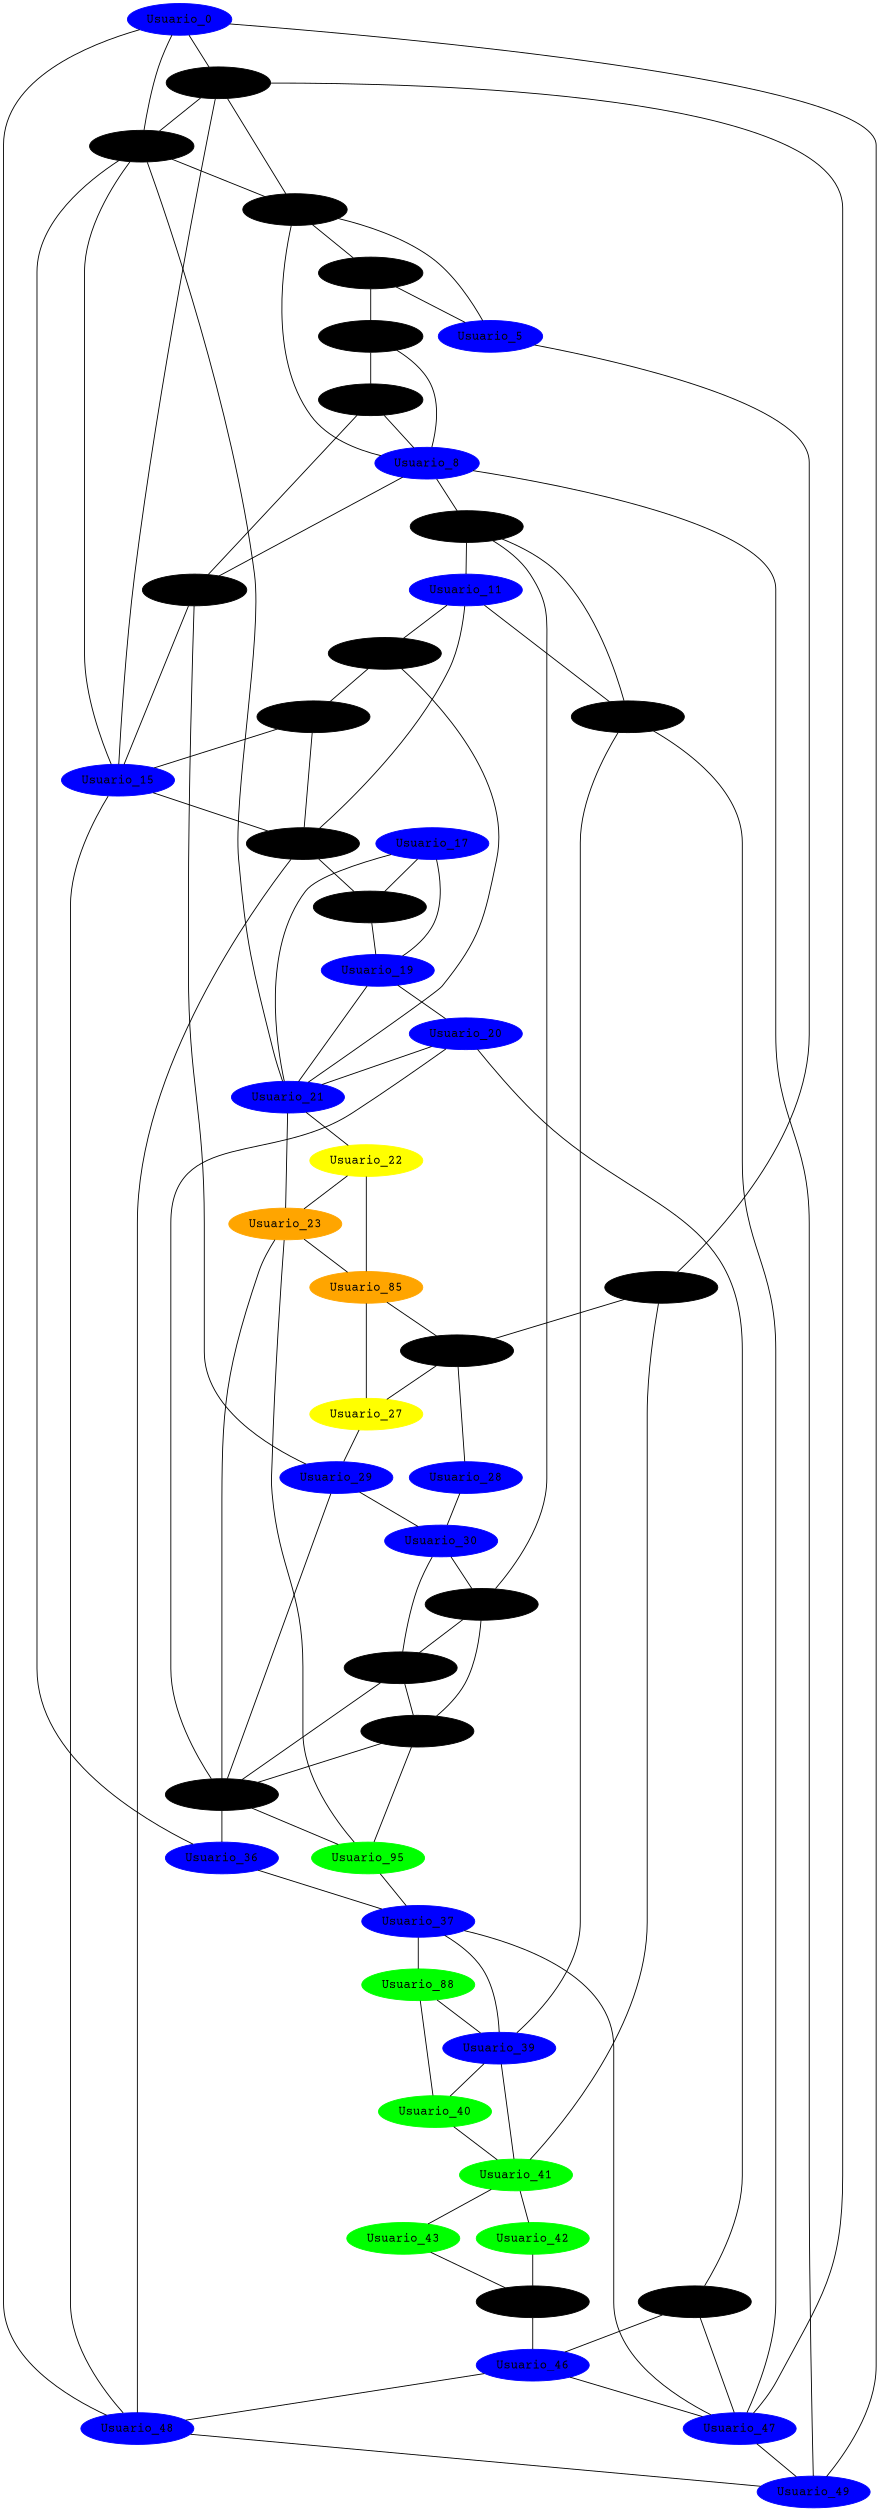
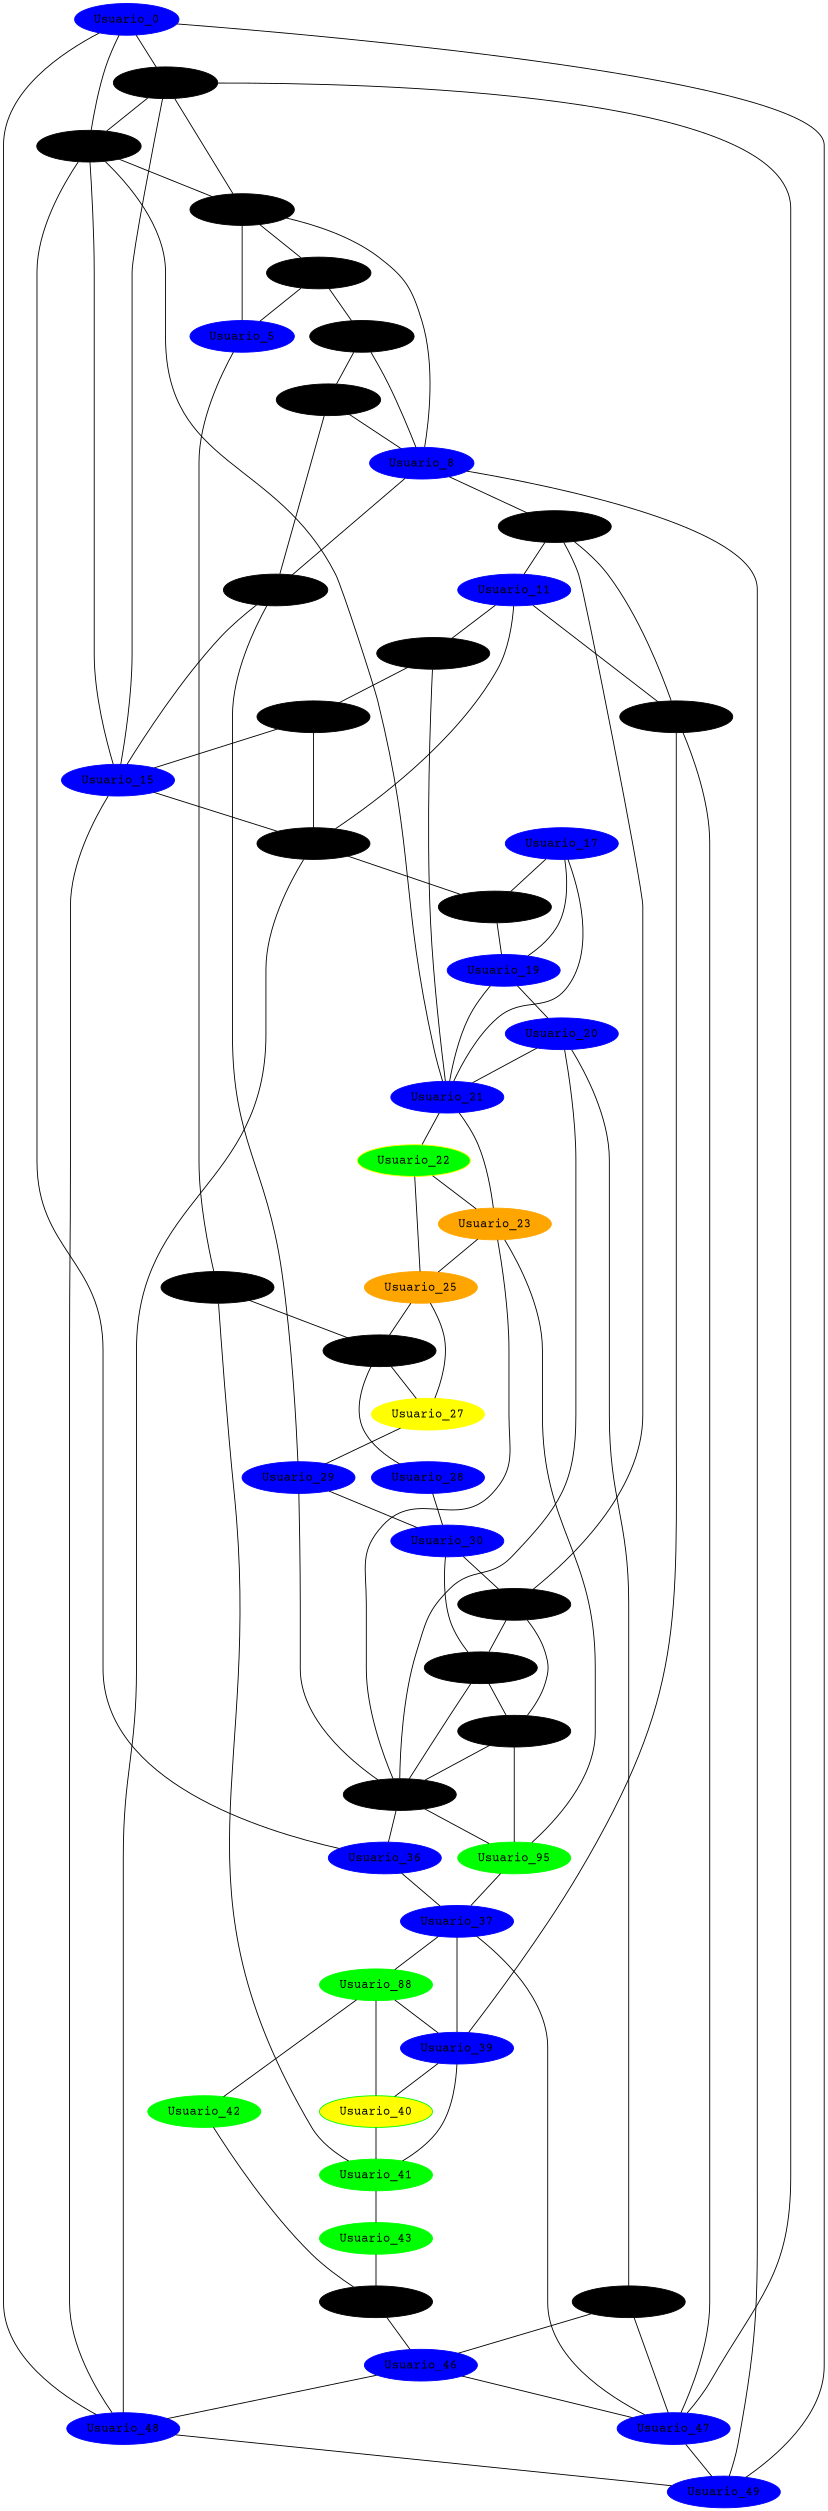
node "Usuario_22": fillcolor yellow -> green
node "Usuario_85": label "Usuario_85" -> "Usuario_25"
node "Usuario_40": fillcolor green -> yellow
edge "Usuario_41" -- "Usuario_42": now "Usuario_88" -- "Usuario_42"
